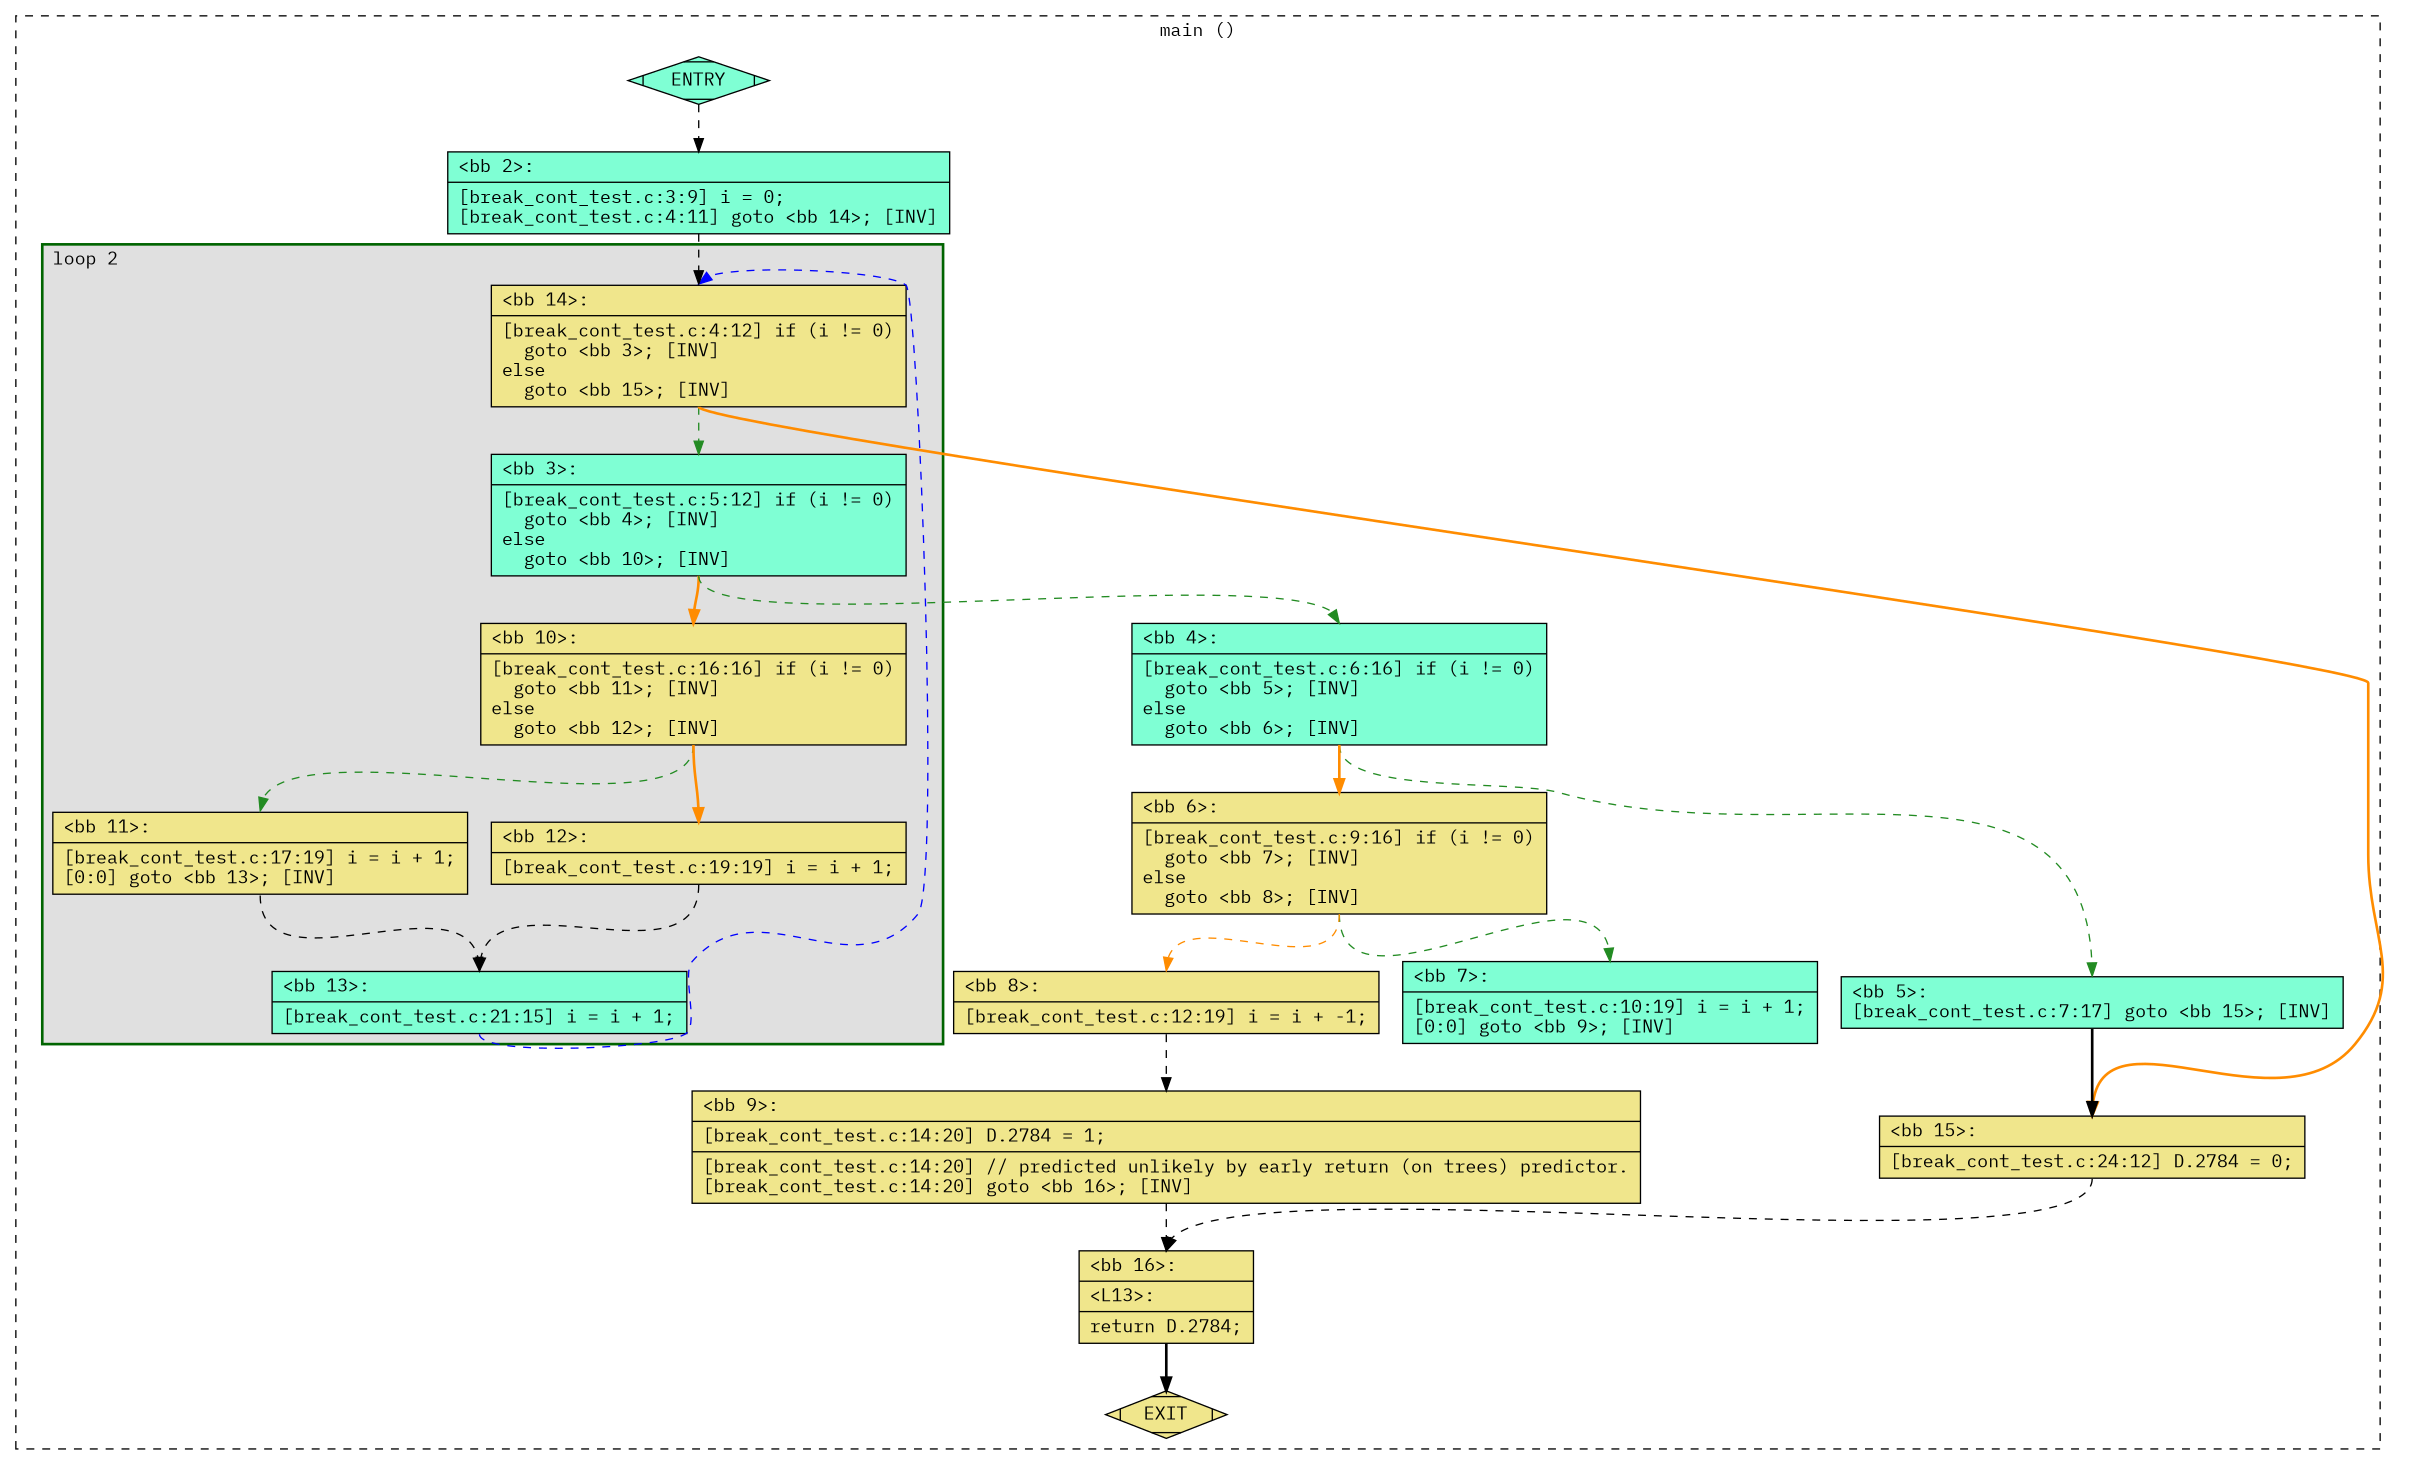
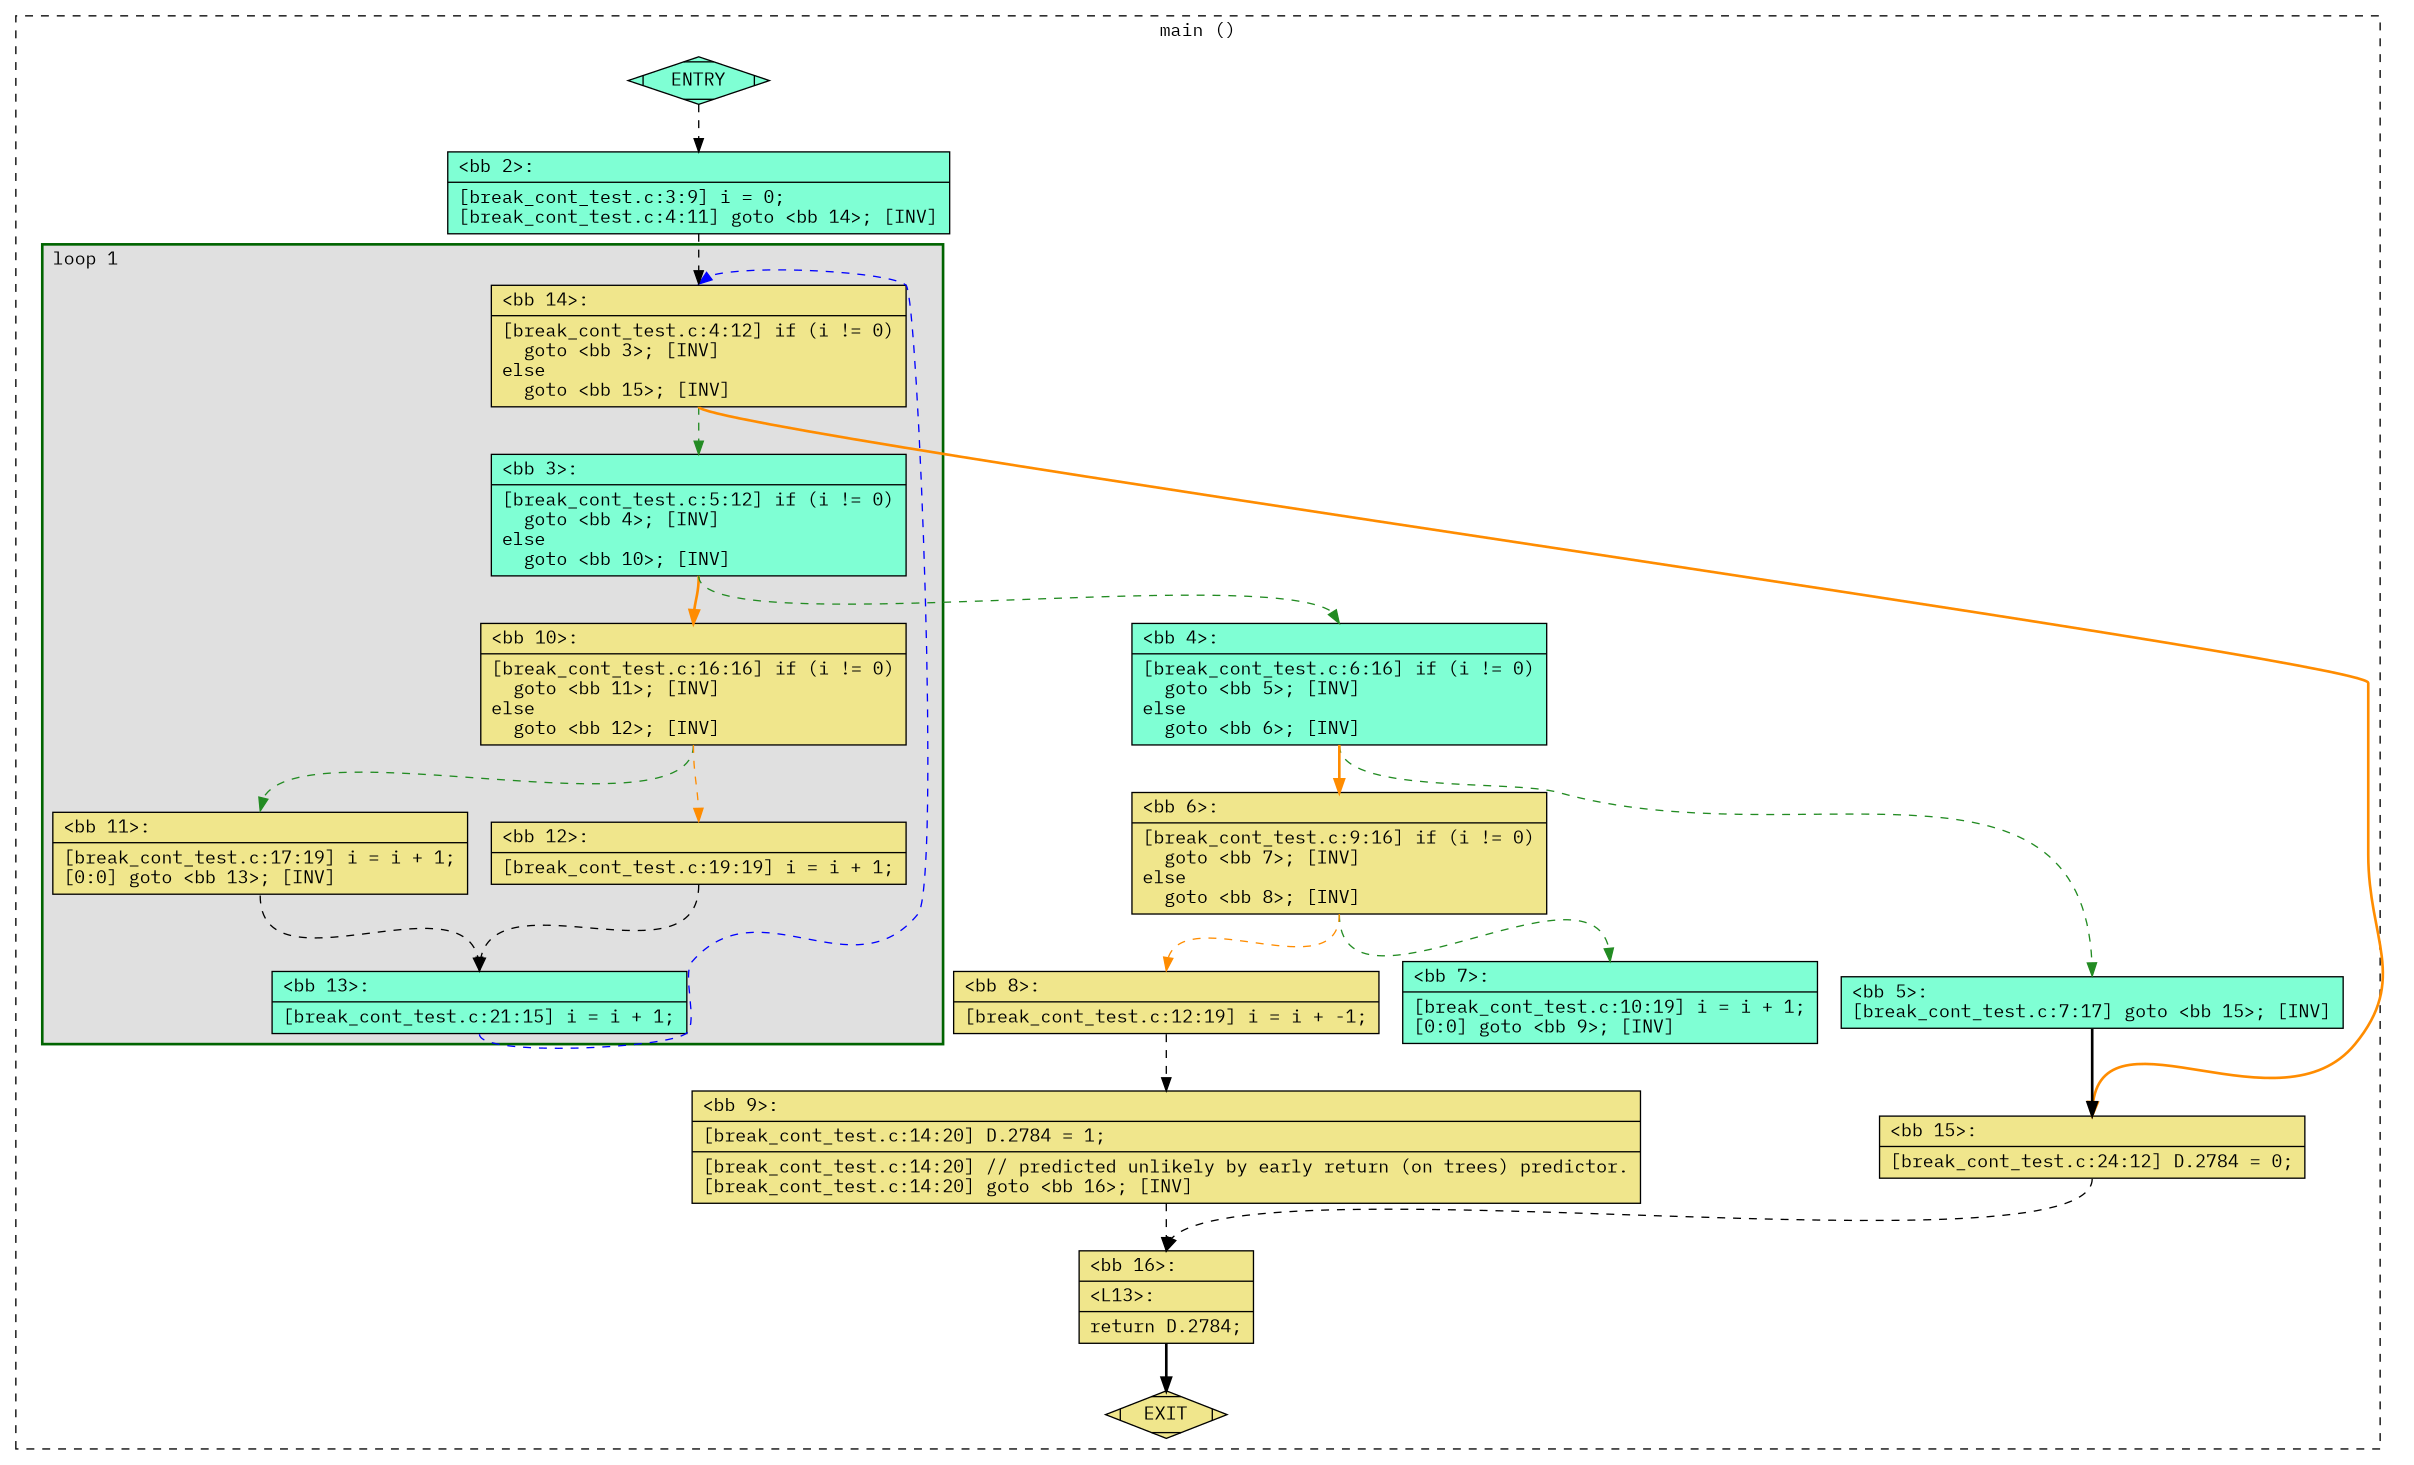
cluster "loop 2": label "loop 2" -> "loop 1"
edge "<bb 10>:" -> "<bb 12>:": style bold -> dashed
